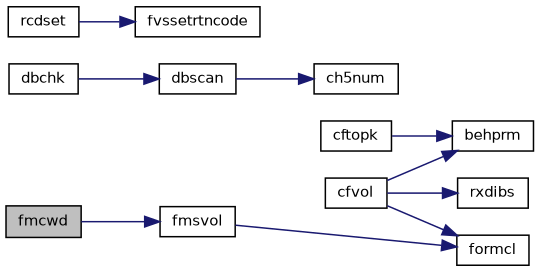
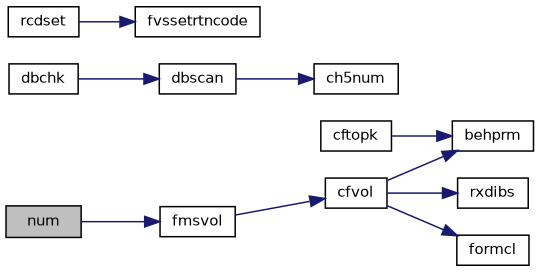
node "fmcwd": label "fmcwd" -> "num"
edge "fmsvol" -> "formcl": now "fmsvol" -> "cfvol"
